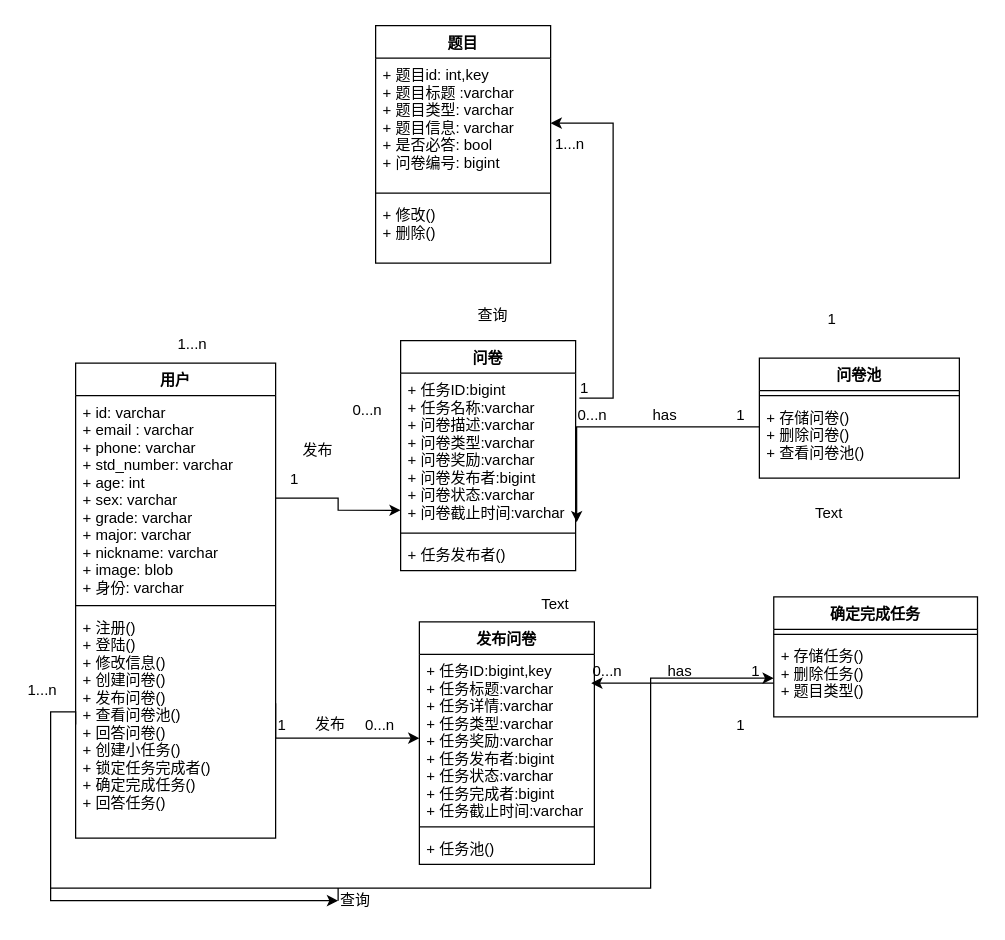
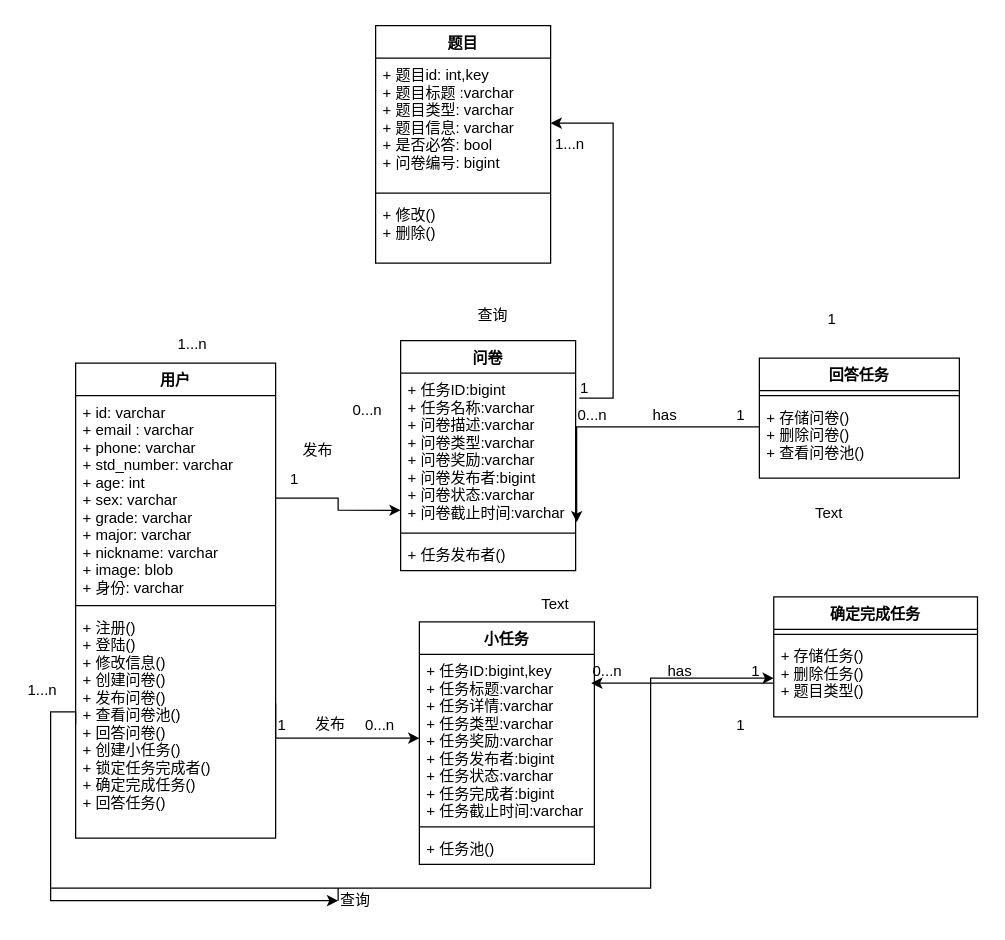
node "问卷池": label "问卷池" -> "回答任务"
node "发布问卷": label "发布问卷" -> "小任务"
